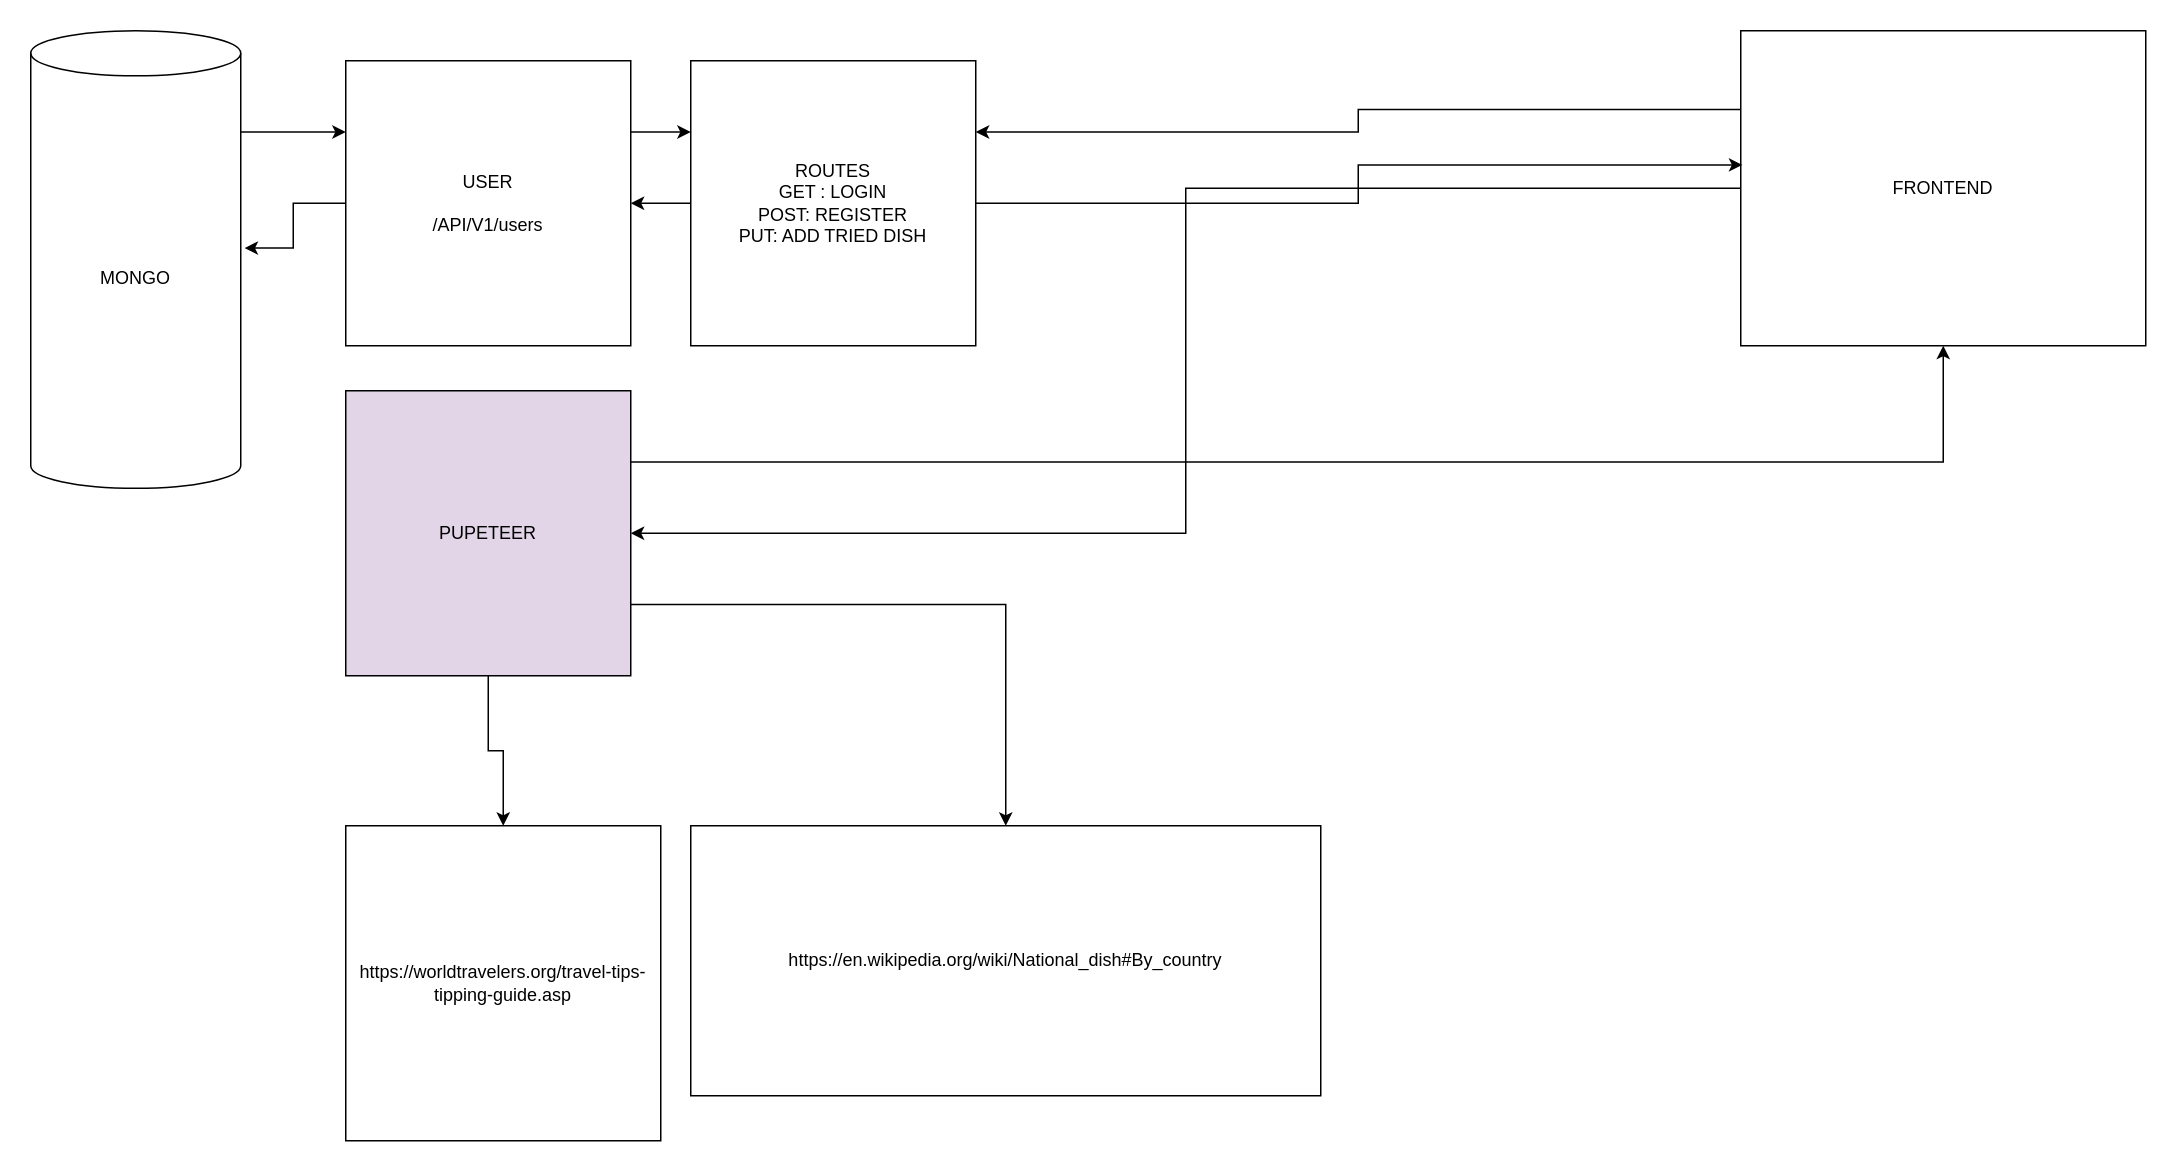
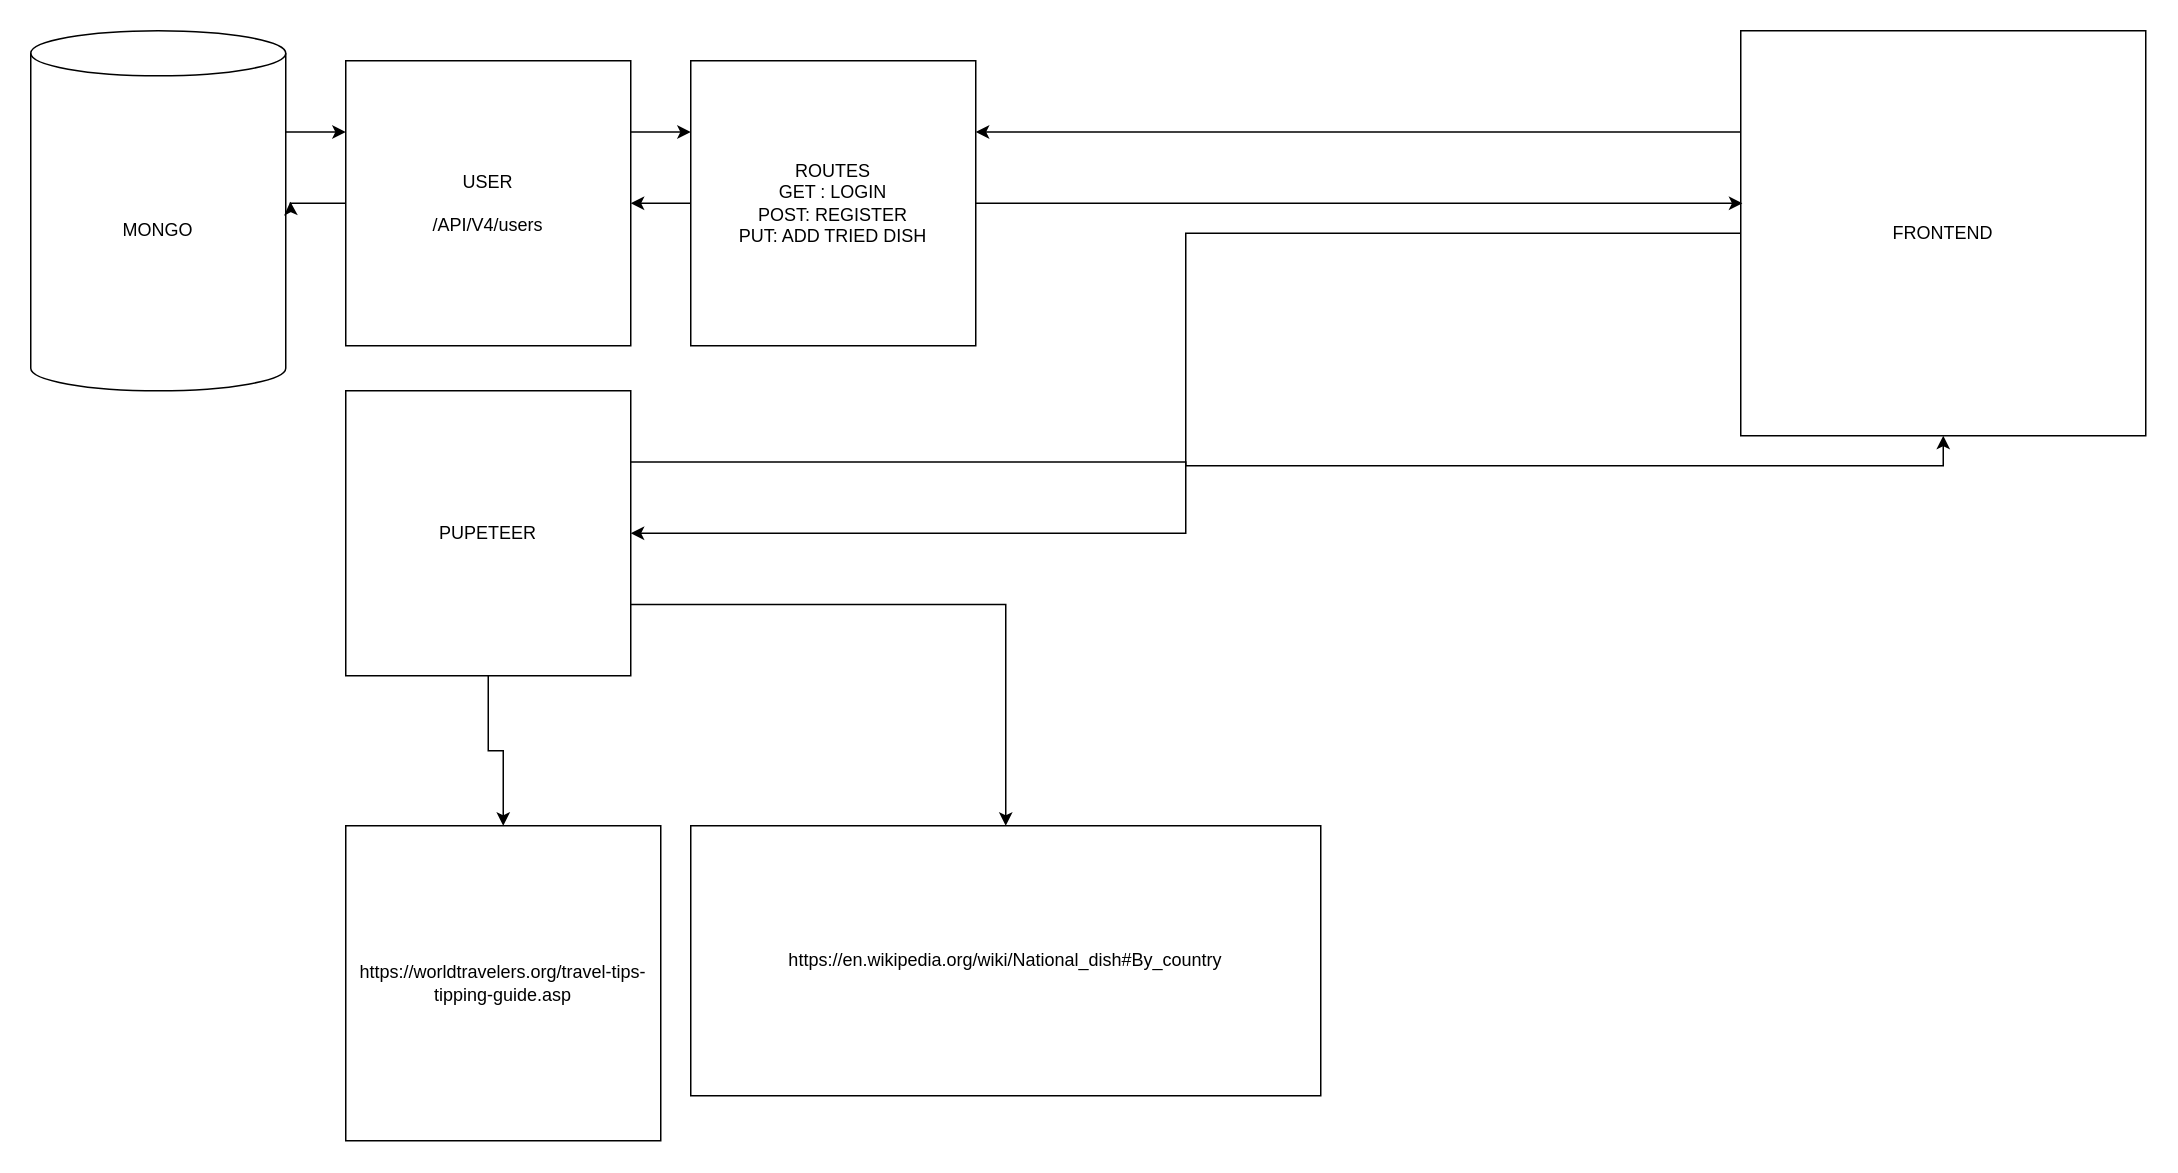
node "FRONTEND": size 405x315 -> 405x405
node "USER /API/V1/users": label "USER /API/V1/users" -> "USER /API/V4/users"
node "MONGO": size 210x458 -> 255x360
node "PUPETEER": fillcolor #e1d5e7 -> #ffffff
